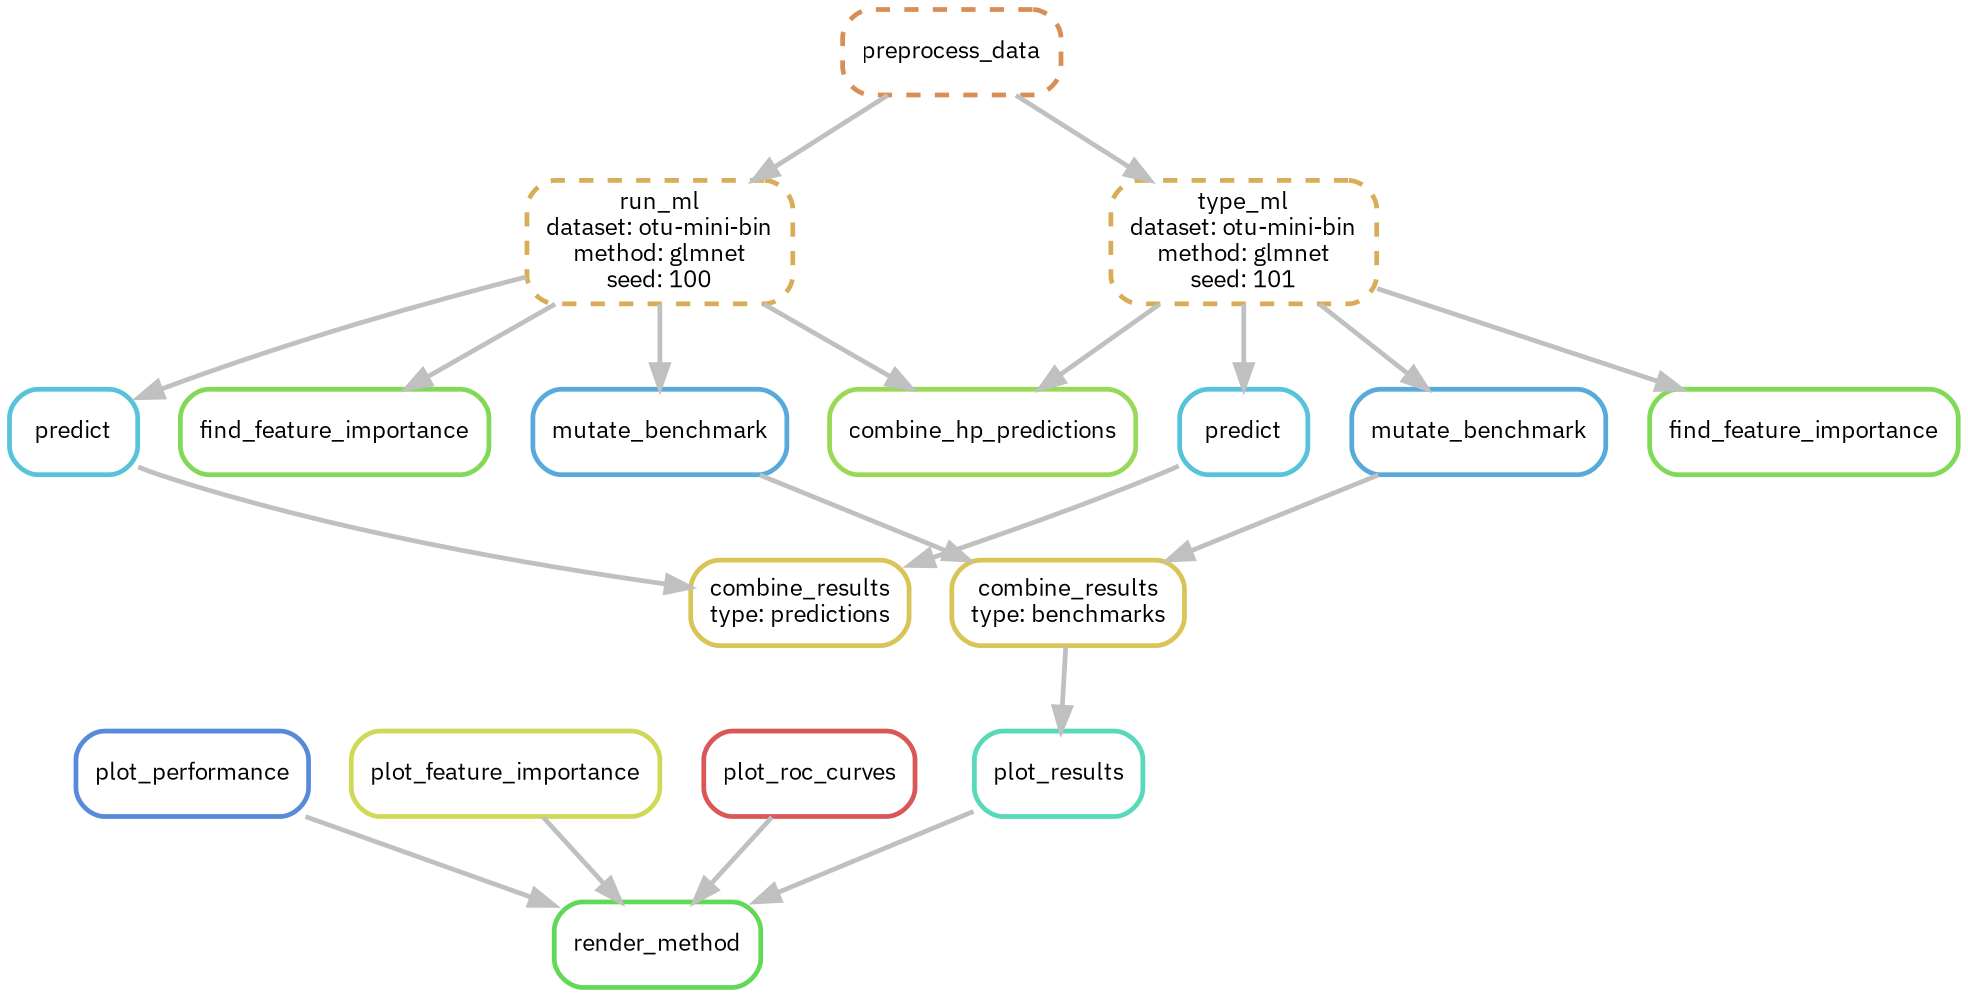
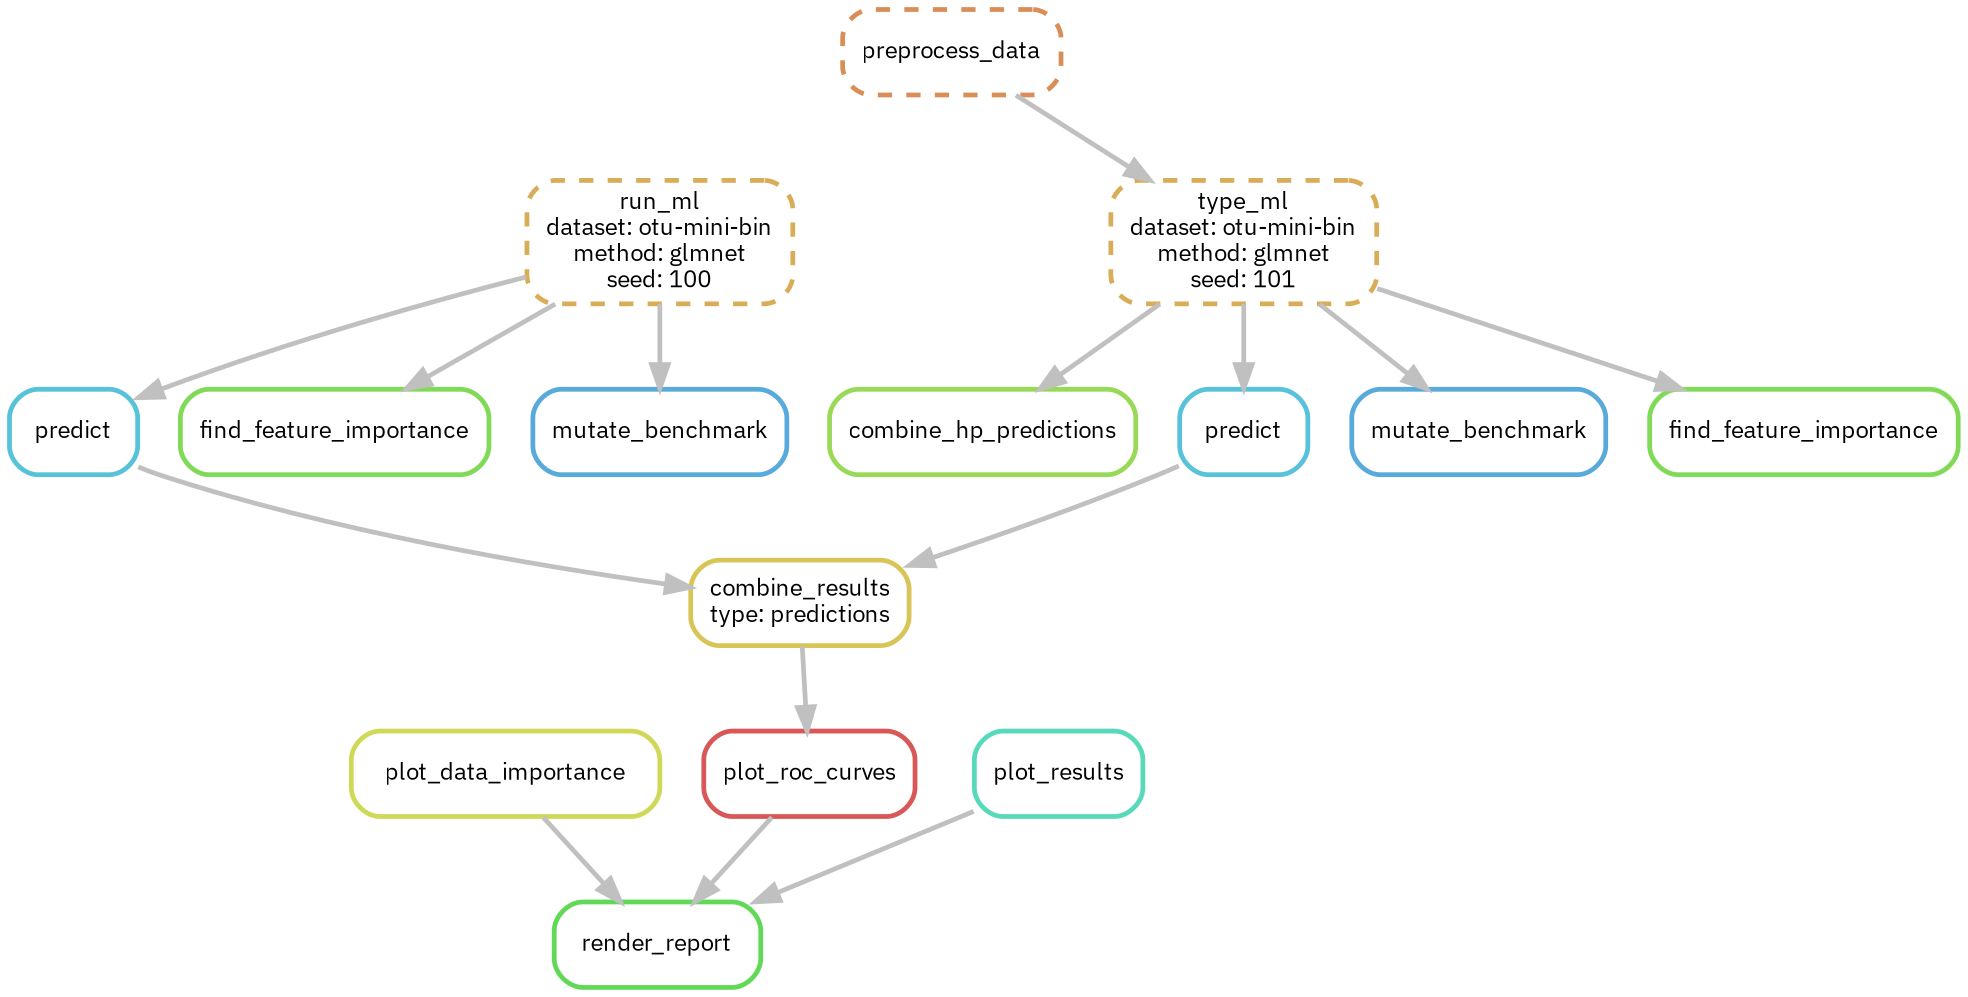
edge "preprocess_data" -> "run_ml dataset: otu-mini-bin method: glmnet seed: 100": removed
edge "run_ml dataset: otu-mini-bin method: glmnet seed: 100" -> "combine_hp_predictions": removed
node "combine_results type: benchmarks": removed
edge "combine_results type: predictions" -> "plot_roc_curves": added
node "plot_performance": removed
node "plot_feature_importance": label "plot_feature_importance" -> "plot_data_importance"
node "render_method": label "render_method" -> "render_report"
